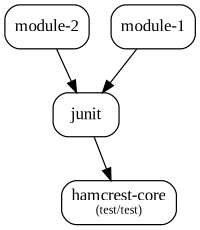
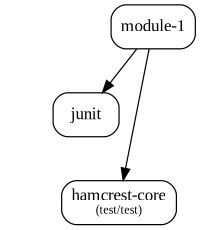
node "module-2": removed
edge "junit" -> "hamcrest-core": now "module-1" -> "hamcrest-core"
